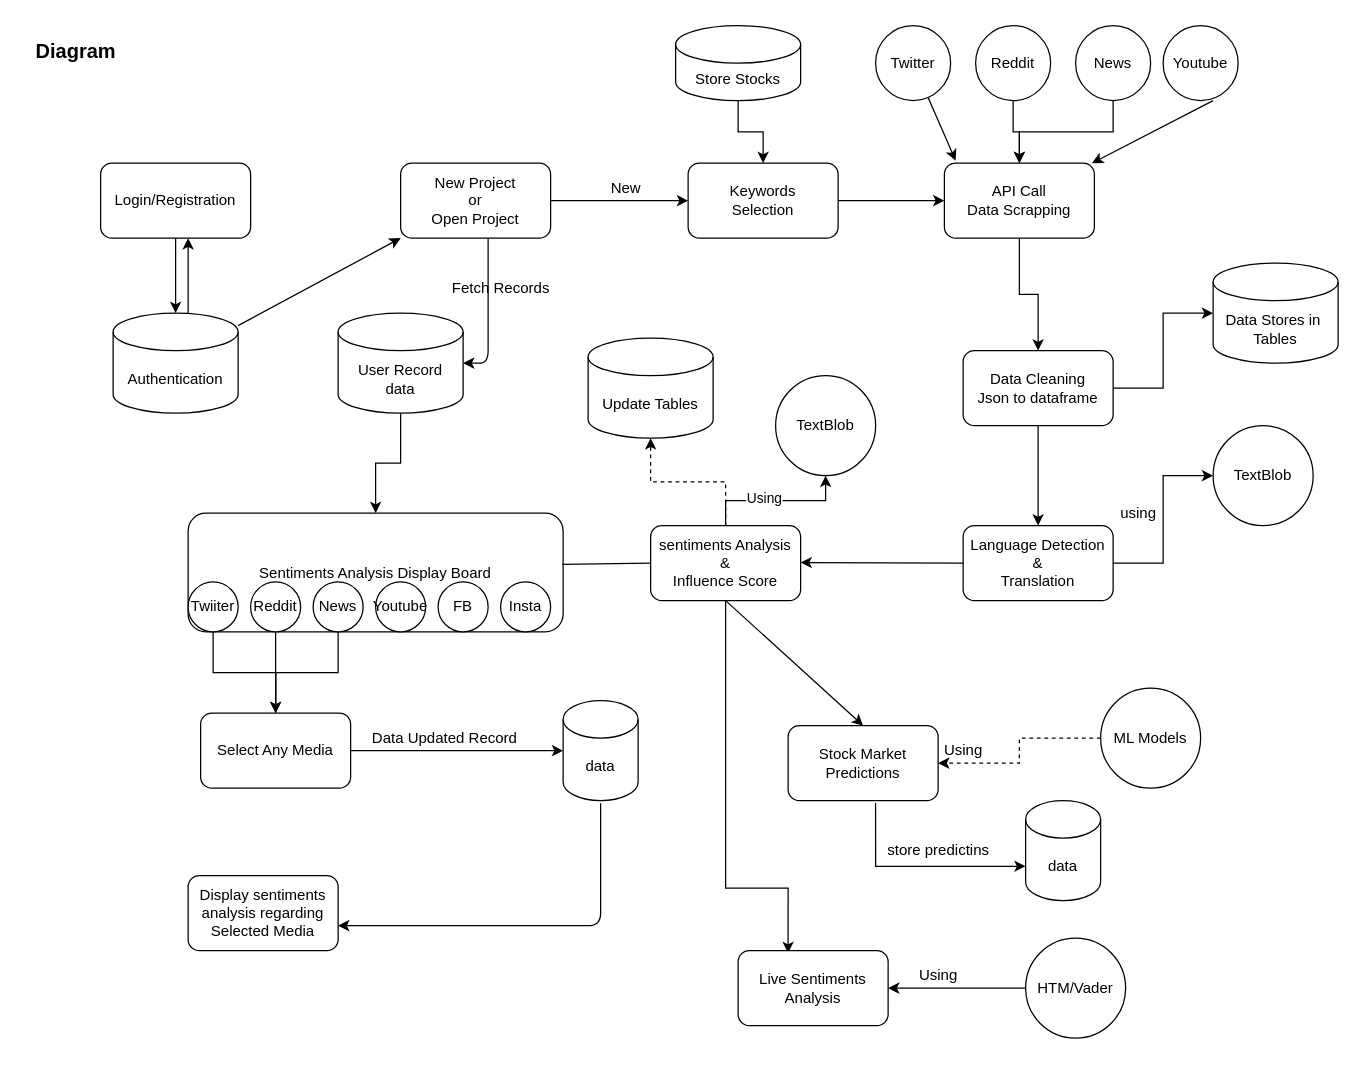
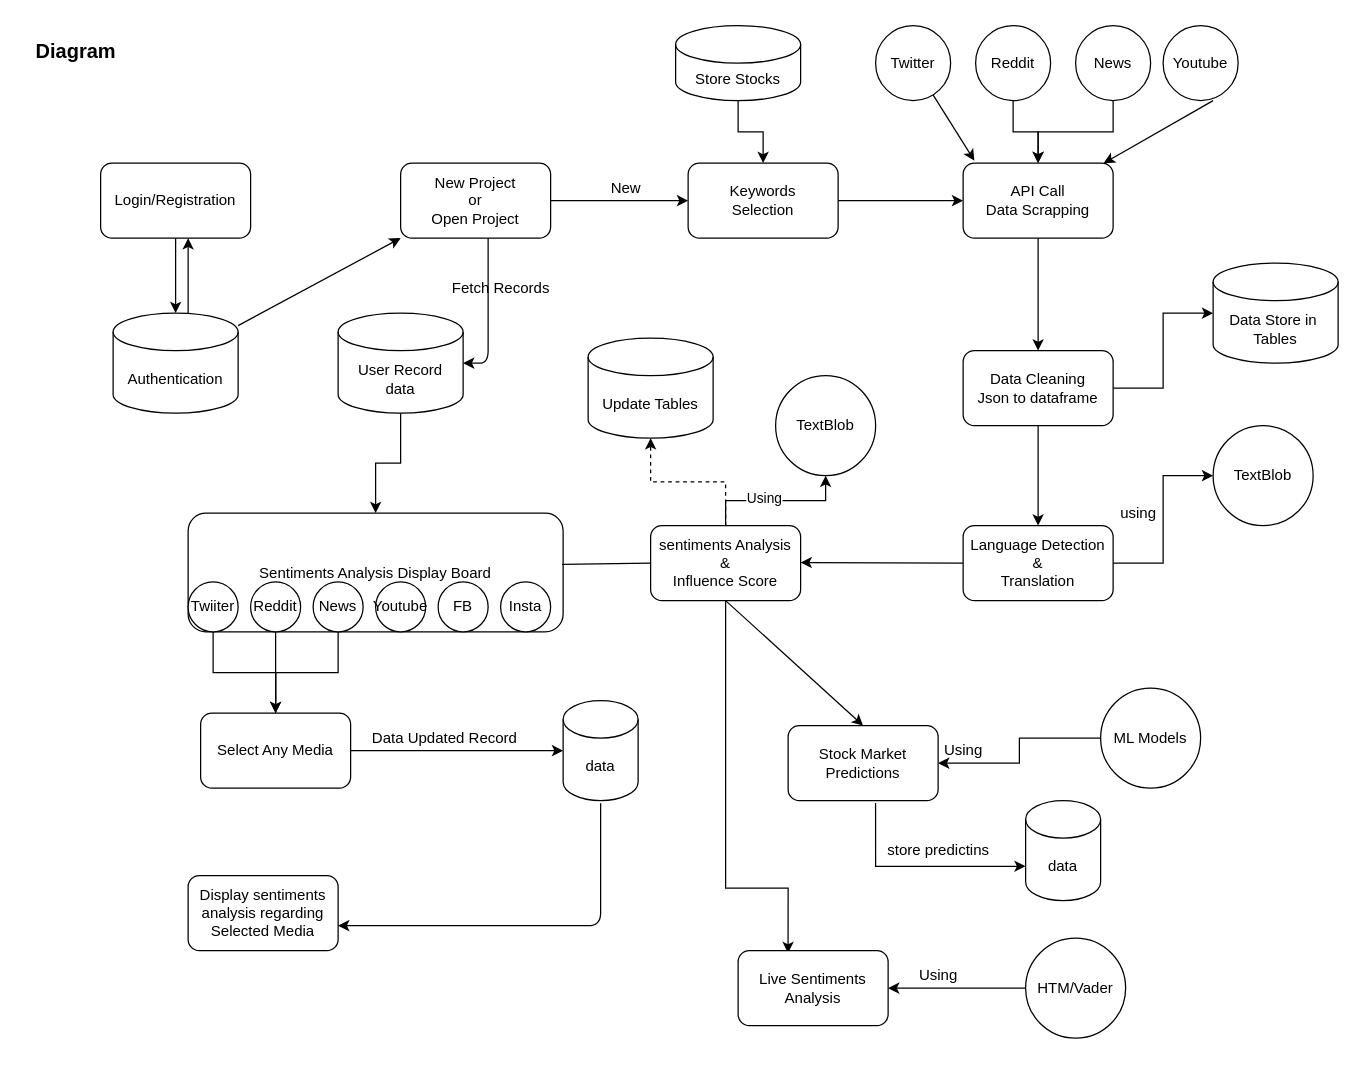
node "API Call Data Scrapping": moved (1019, 201) -> (1038, 201)
node "Data Stores in Tables": label "Data Stores in Tables" -> "Data Store in Tables"
edge "ML Models" -> "Stock Market Predictions": style dashed -> solid
